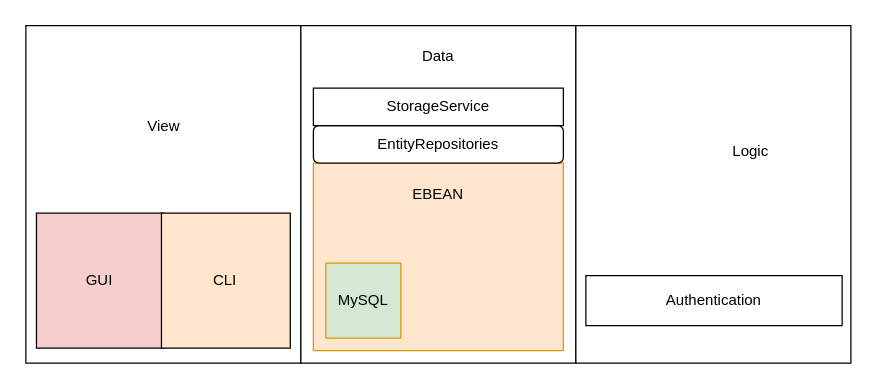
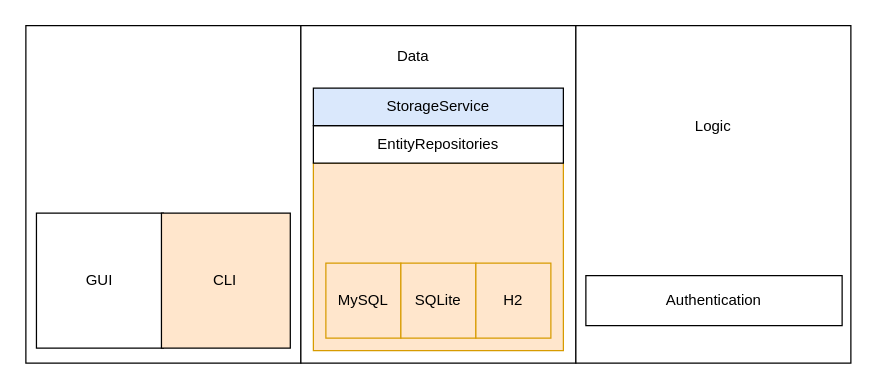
node "Data": moved (438, 57) -> (413, 57)
node "StorageService": fillcolor #ffffff -> #dae8fc
node "View": removed
node "EntityRepositories": shape rounded rectangle -> rectangle
node "Logic": moved (751, 152) -> (713, 127)
node "EBEAN": removed
node "GUI": fillcolor #f8cecc -> #ffffff
node "MySQL": fillcolor #d5e8d4 -> #ffe6cc
node "SQLite": added
node "H2": added
